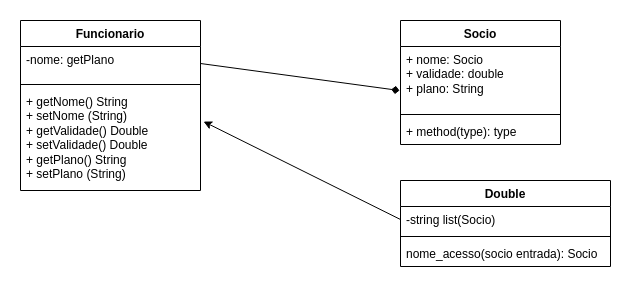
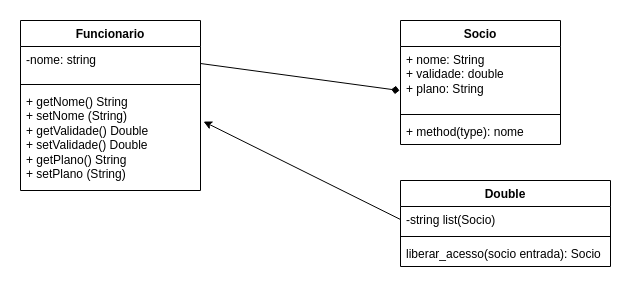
node "-nome: getPlano": label "-nome: getPlano" -> "-nome: string"
node "+ nome: Socio + validade: double + plano: String": label "+ nome: Socio + validade: double + plano: String" -> "+ nome: String + validade: double + plano: String"
node "+ method(type): type": label "+ method(type): type" -> "+ method(type): nome"
node "nome_acesso(socio entrada): Socio": label "nome_acesso(socio entrada): Socio" -> "liberar_acesso(socio entrada): Socio"
